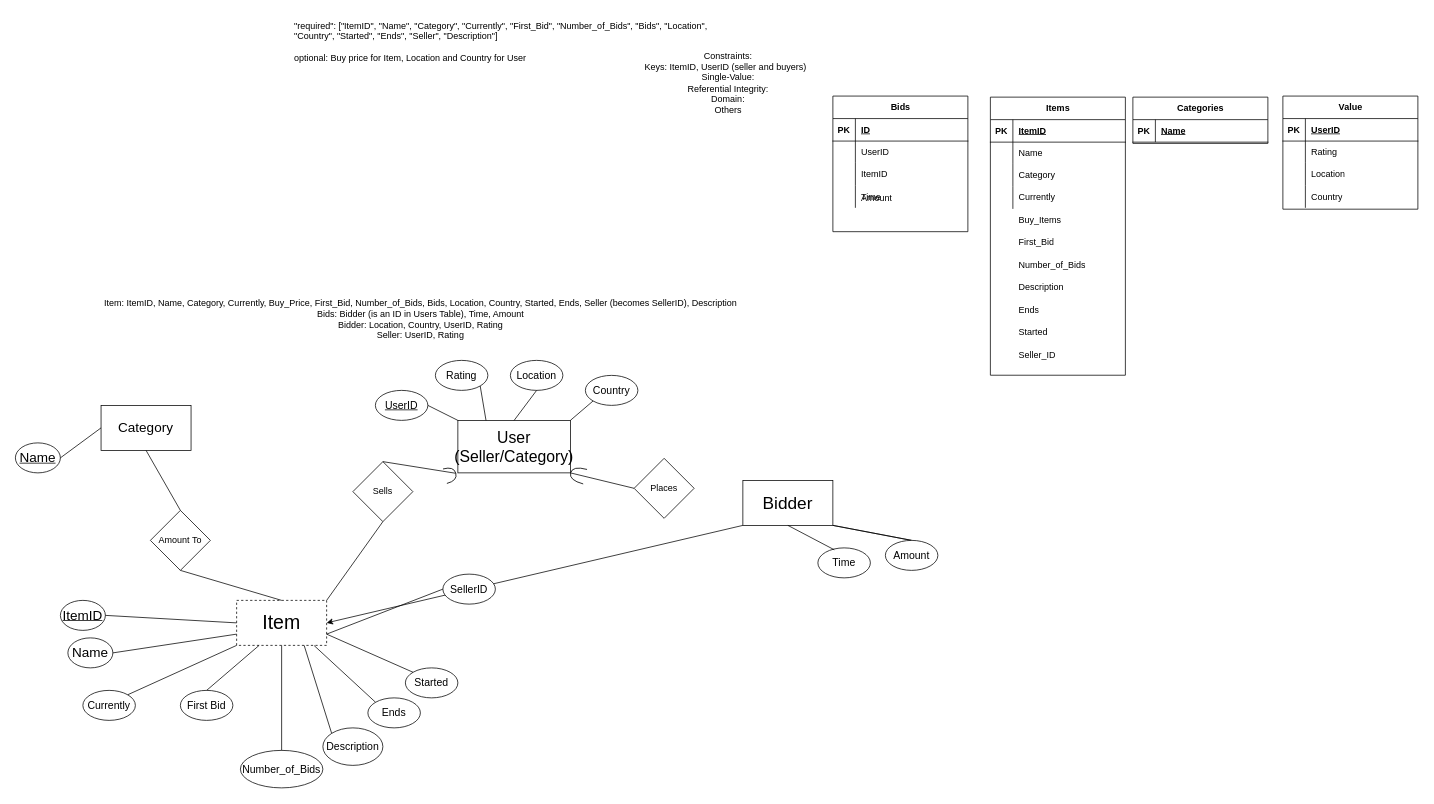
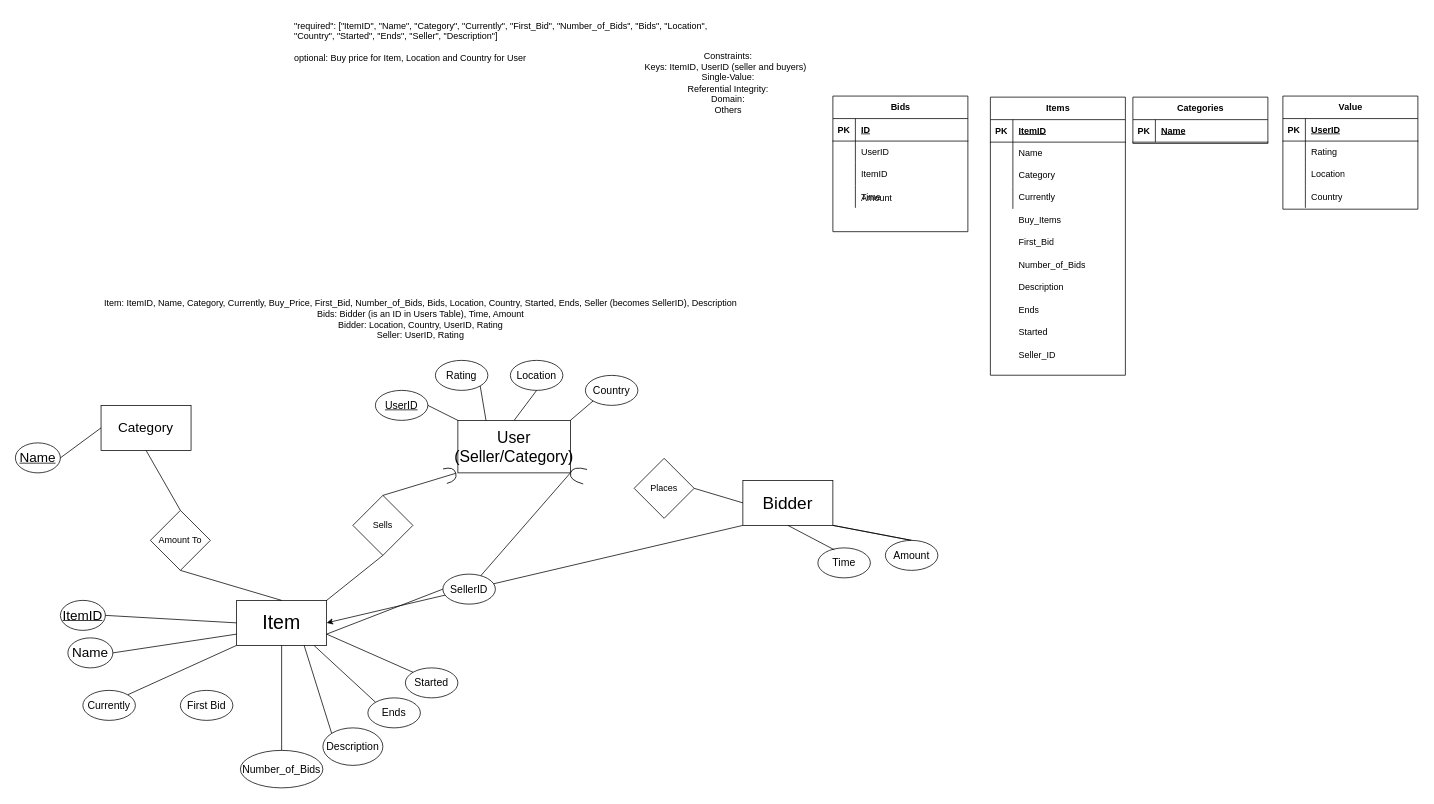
edge "User (Seller/Category)" -- "Places": now "User (Seller/Category)" -- "SellerID"
node "Sells": moved (383, 492) -> (383, 525)
edge "Places" -- "Bidder": added
node "Item": style dashed -> solid
edge "Item" -- "First Bid": removed
